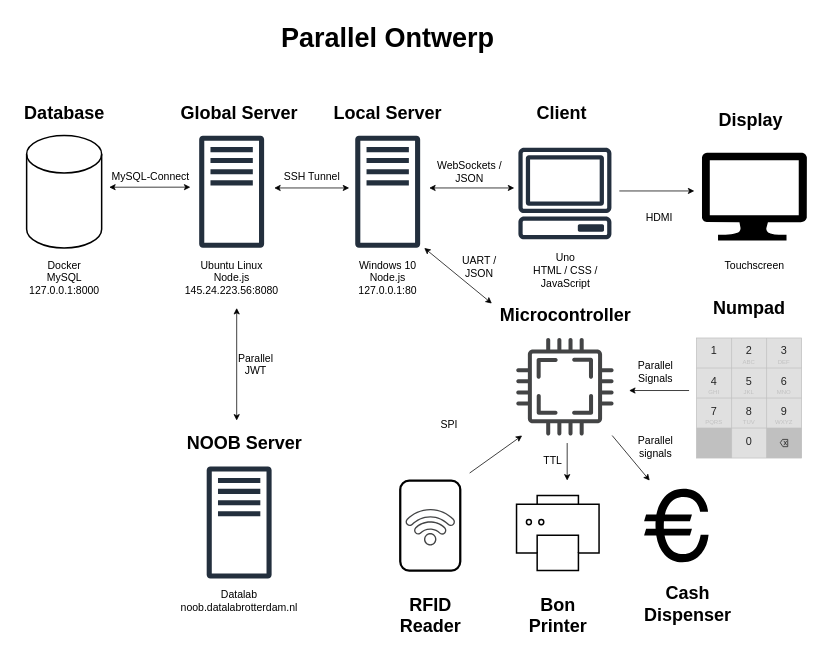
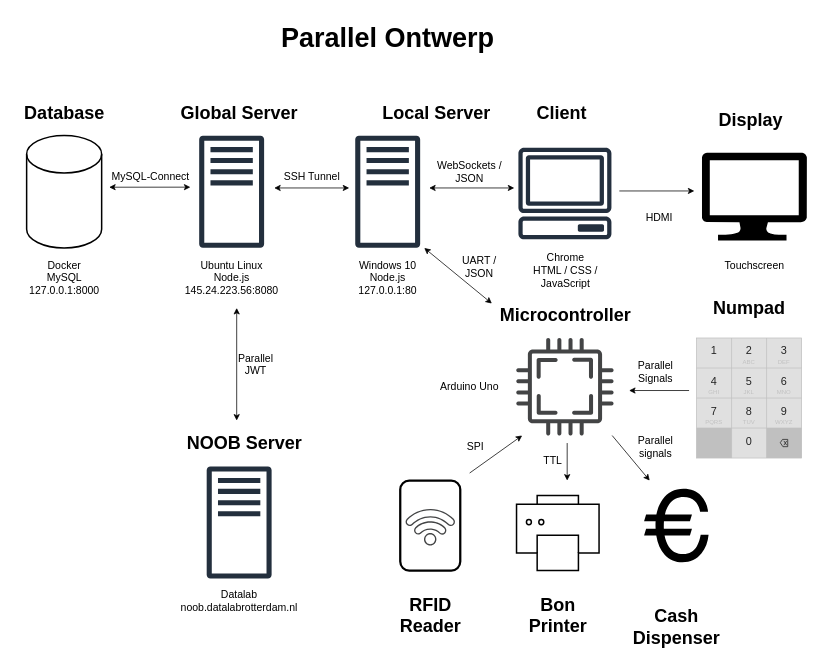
node "Local Server": moved (388, 113) -> (436, 113)
node "UnoHTML / CSS / JavaScript": label "UnoHTML / CSS / JavaScript" -> "ChromeHTML / CSS / JavaScript"
node "Arduino Uno": added
node "SPI": moved (449, 424) -> (475, 447)
node "Cash Dispenser": moved (687, 604) -> (676, 627)
